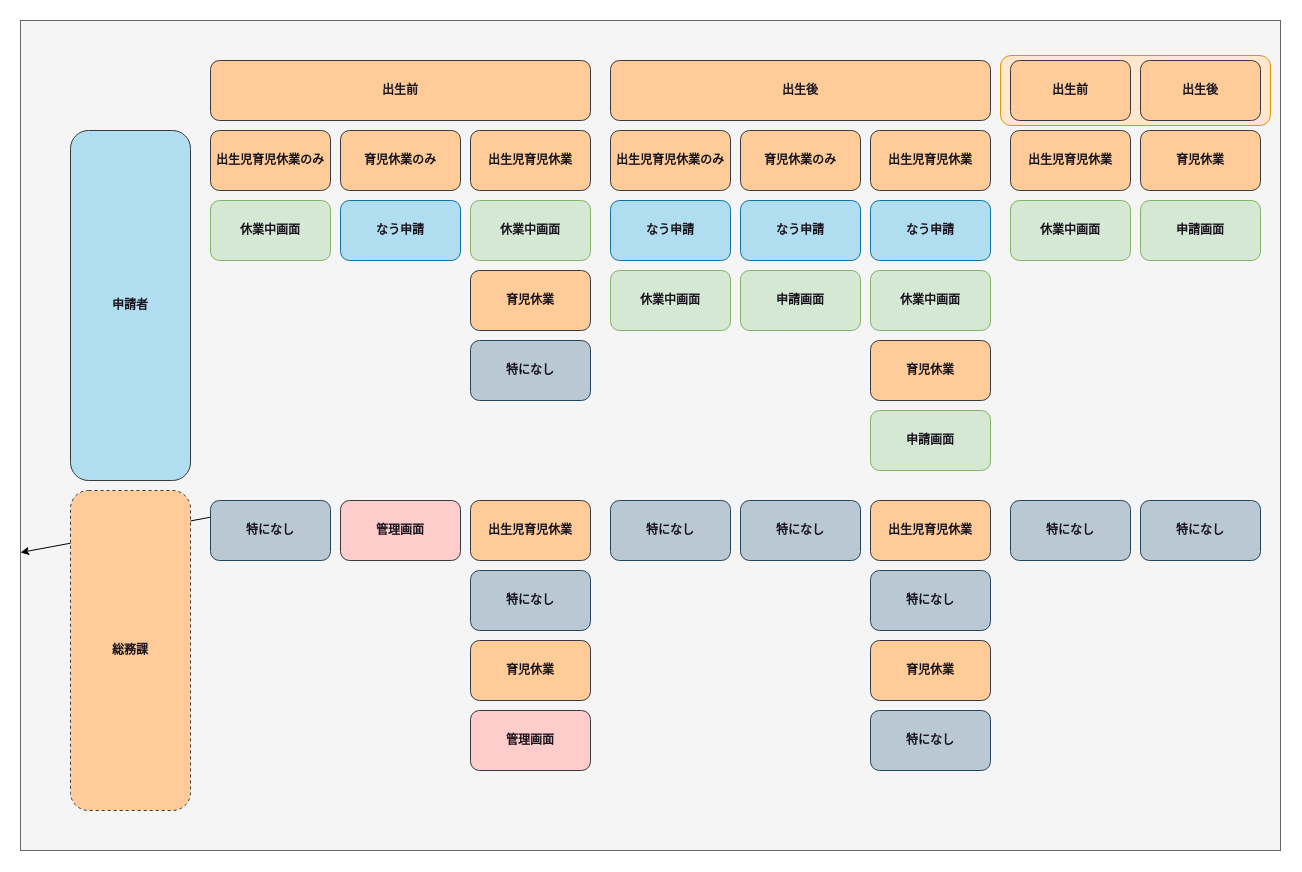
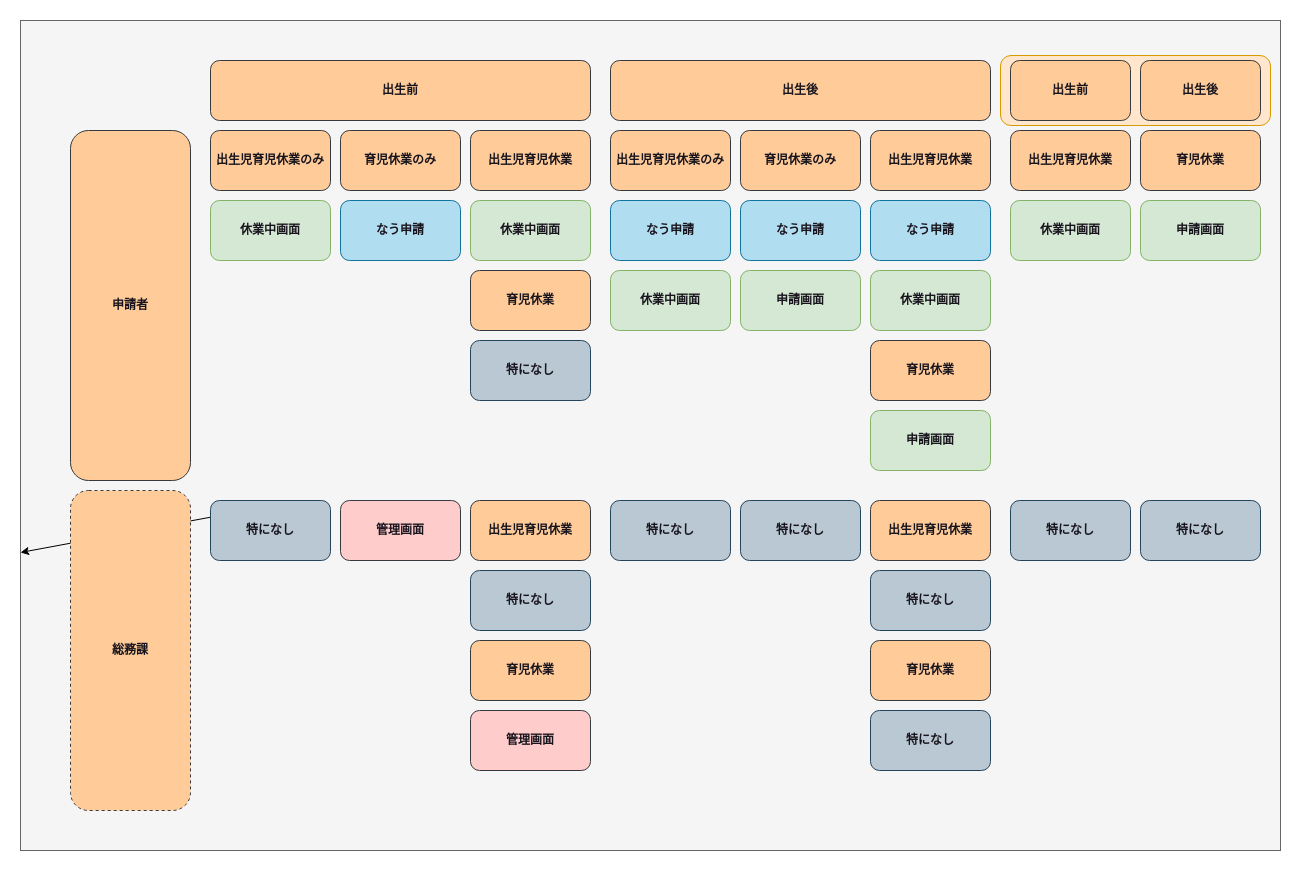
node "申請者": fillcolor #b1ddf0 -> #ffcc99
